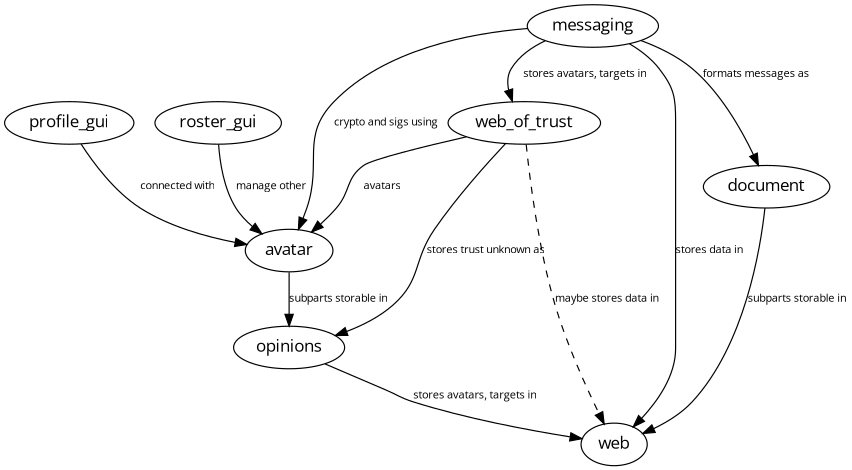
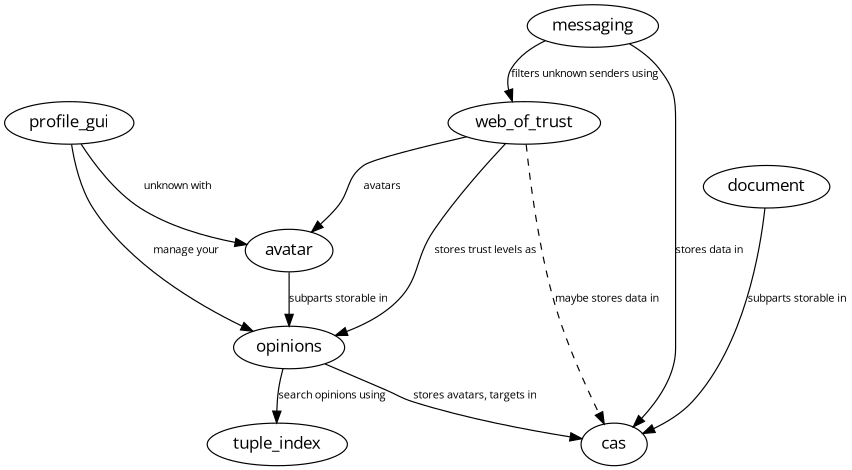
edge "messaging" -> "web_of_trust": label "stores avatars, targets in" -> "filters unknown senders using"
edge "messaging" -> "avatar": removed, label "crypto and sigs using"
edge "messaging" -> "document": removed, label "formats messages as"
node "roster_gui": removed
edge "profile_gui" -> "avatar": label "connected with" -> "unknown with"
edge "web_of_trust" -> "opinions": label "stores trust unknown as" -> "stores trust levels as"
edge "profile_gui" -> "opinions": added, label "manage your"
node "tuple_index": added
node "web": label "web" -> "cas"
